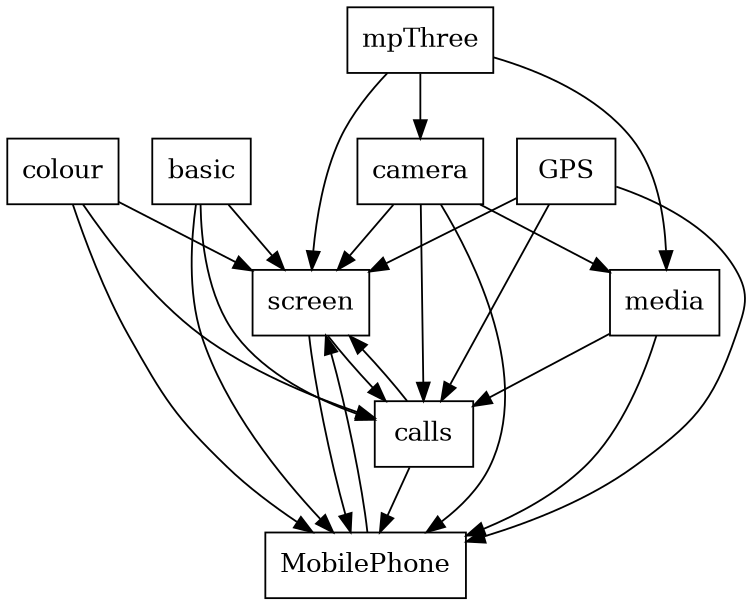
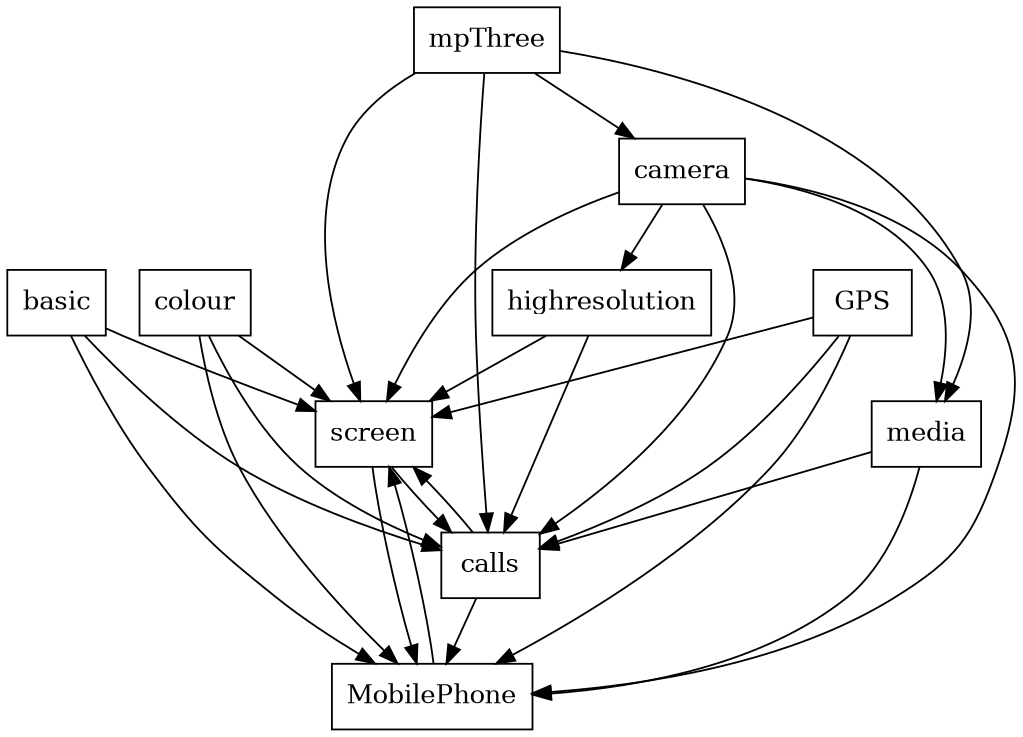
edge "mpThree" -> "calls": added
node "highresolution": added
